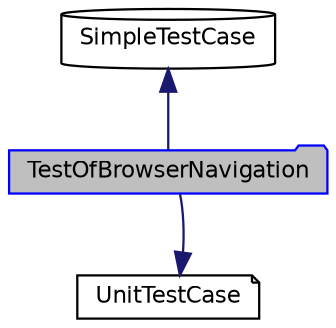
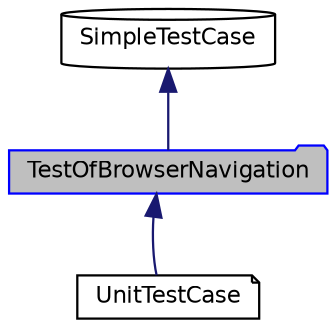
edge "TestOfBrowserNavigation" -> "UnitTestCase": reversed
